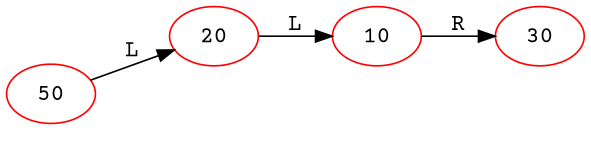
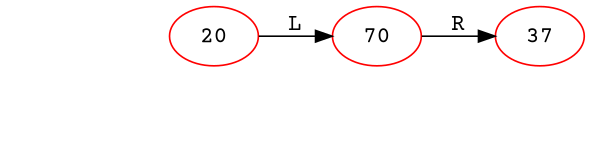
node "10": label "10" -> "70"
node "30": label "30" -> "37"
node "50": removed
